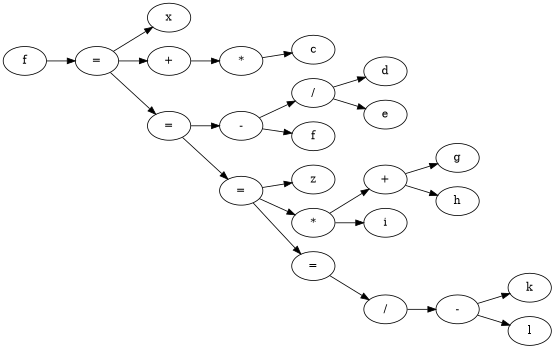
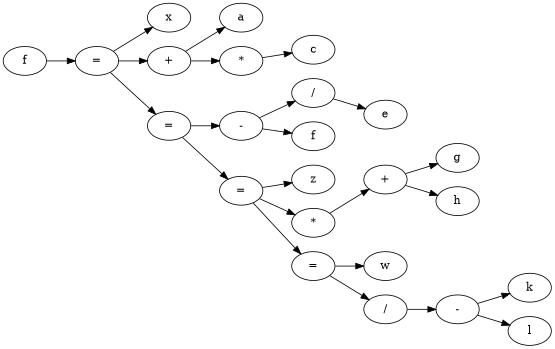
node "a": added
node "d": removed
node "i": removed
node "w": added
